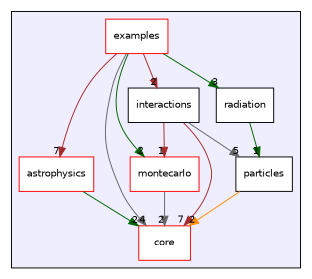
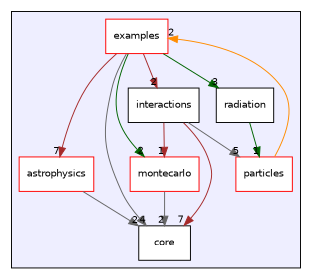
node "particles": color black -> red
edge "astrophysics" -> "core": color darkgreen -> gray40
edge "particles" -> "core": now "particles" -> "examples"
node "core": color red -> black
